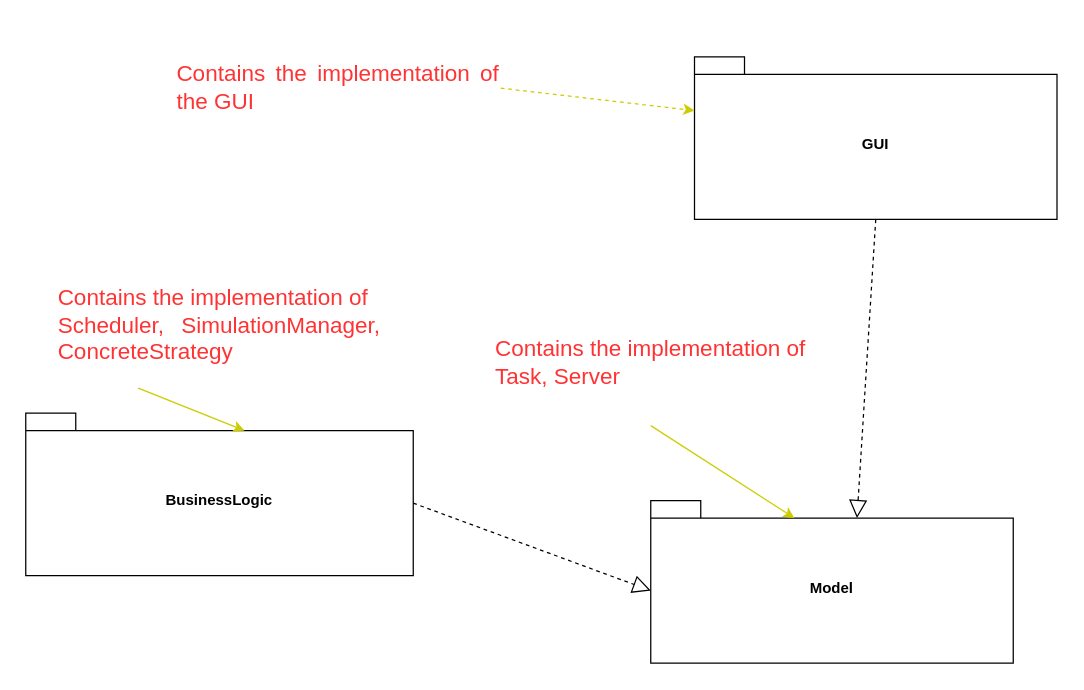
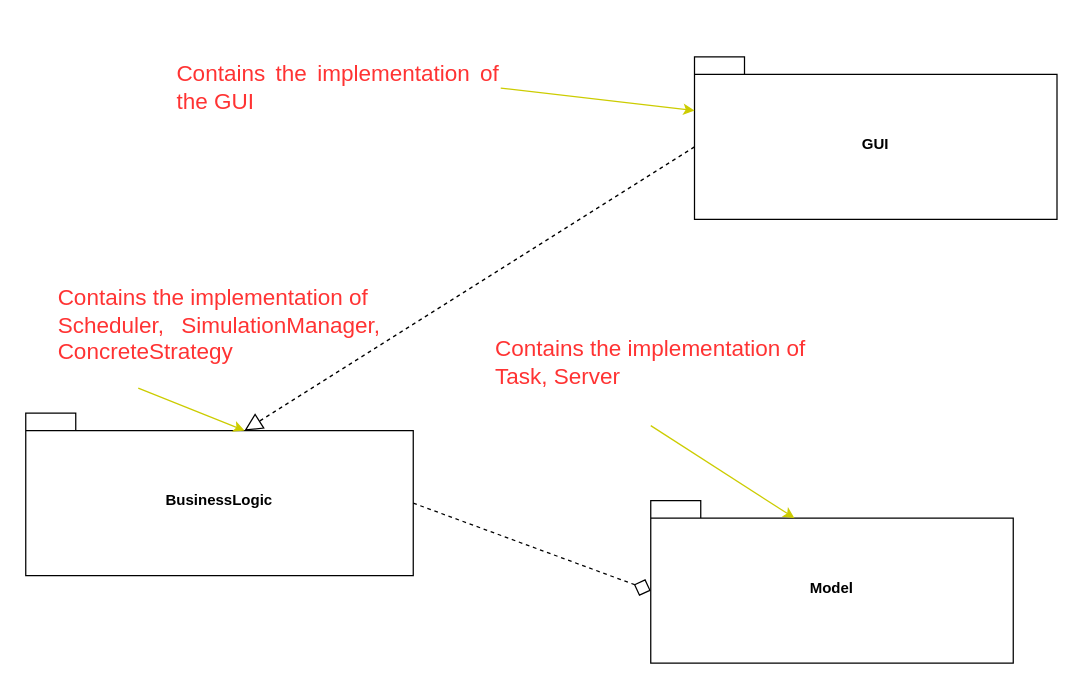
edge "Contains the implementation of the GUI" -> "GUI": style dashed -> solid
edge "GUI" -> "BusinessLogic": added
edge "GUI" -> "Model": removed
edge "BusinessLogic" -> "Model": arrowhead block -> diamond
